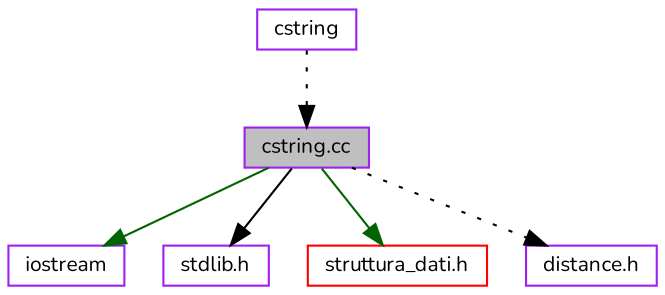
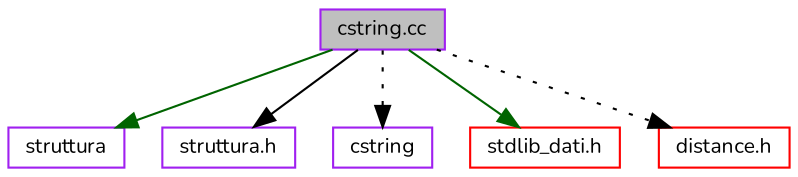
edge "cstring" -> "cstring.cc": reversed
node "iostream": label "iostream" -> "struttura"
node "stdlib.h": label "stdlib.h" -> "struttura.h"
node "struttura_dati.h": label "struttura_dati.h" -> "stdlib_dati.h"
node "distance.h": color purple -> red
